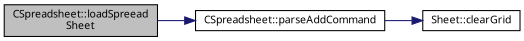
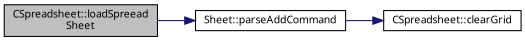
node "CSpreadsheet::parseAddCommand": label "CSpreadsheet::parseAddCommand" -> "Sheet::parseAddCommand"
node "Sheet::clearGrid": label "Sheet::clearGrid" -> "CSpreadsheet::clearGrid"
